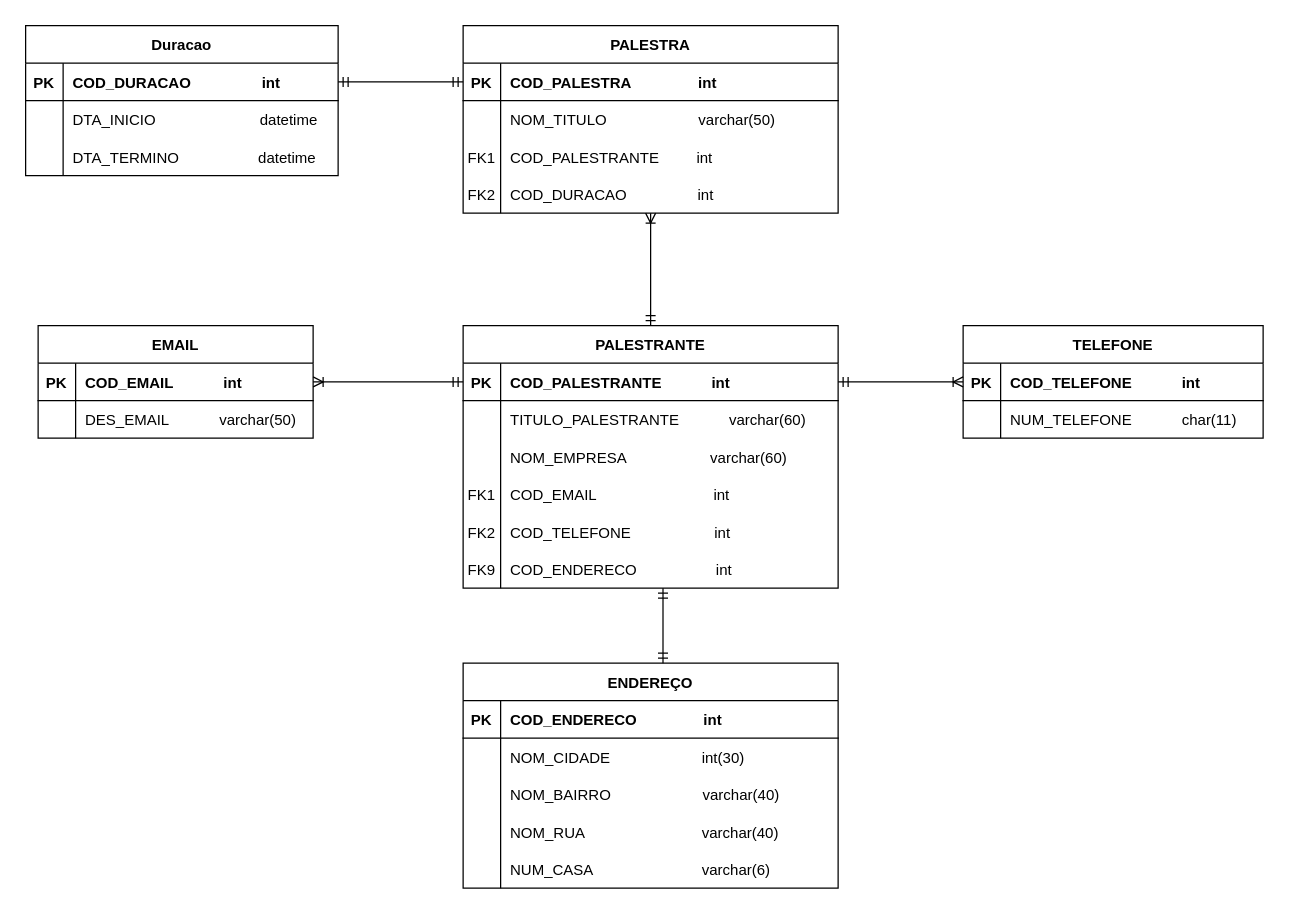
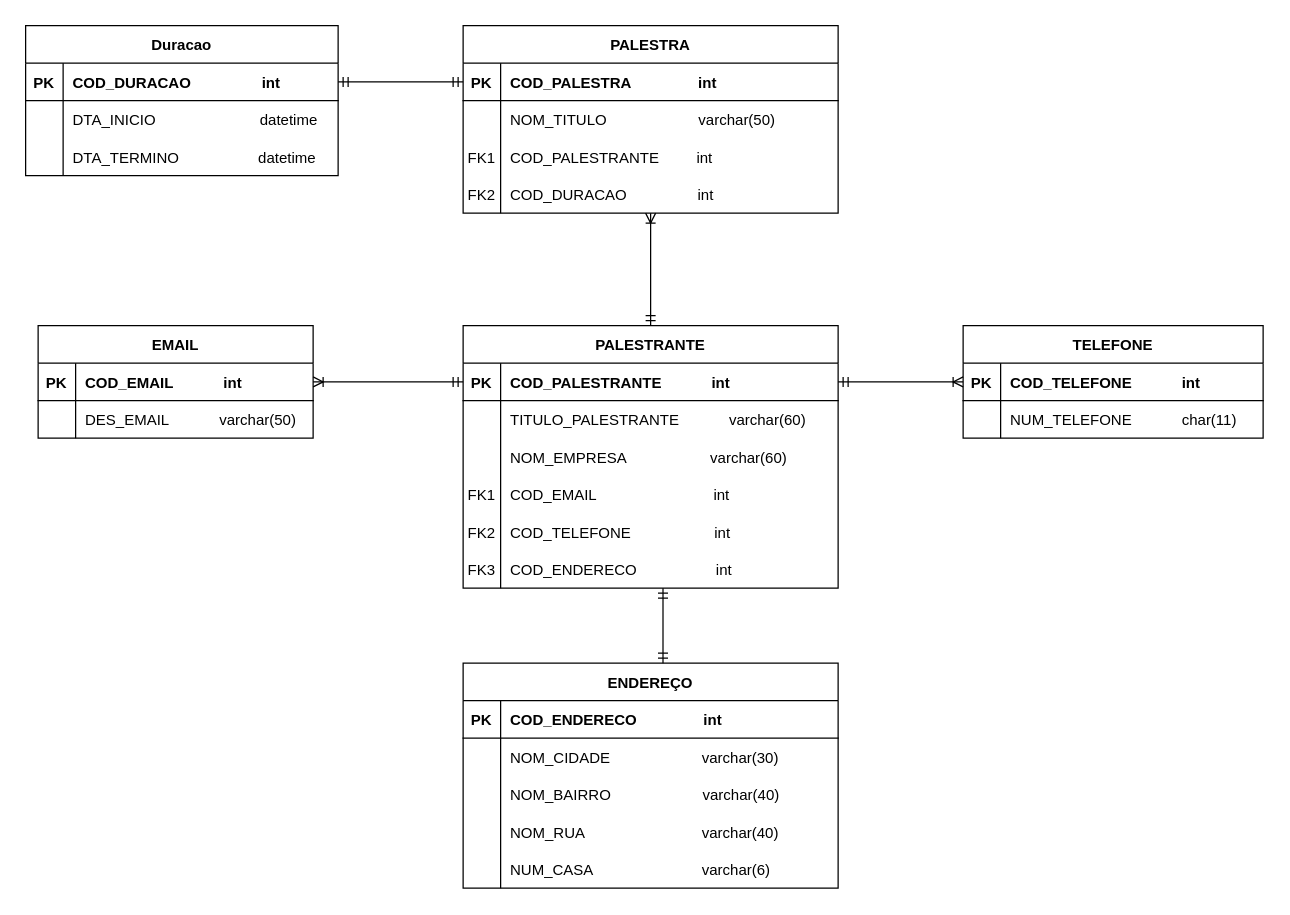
node "FK9": label "FK9" -> "FK3"
node "NOM_CIDADE int(30)": label "NOM_CIDADE int(30)" -> "NOM_CIDADE varchar(30)"
